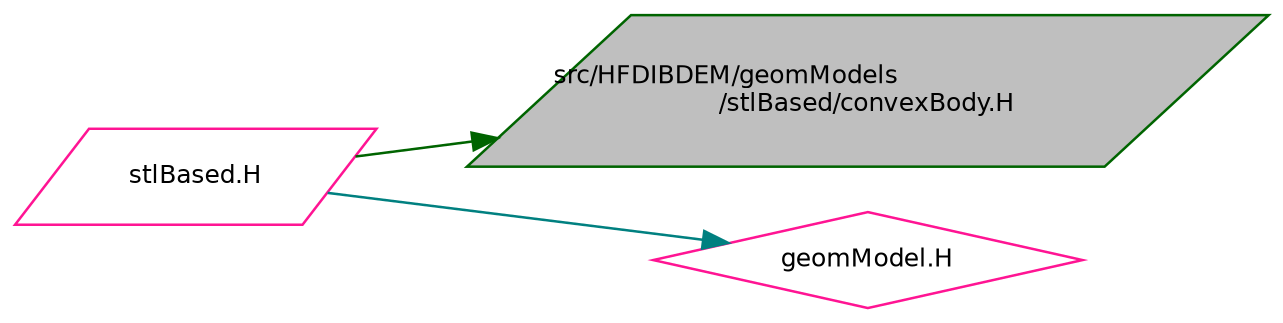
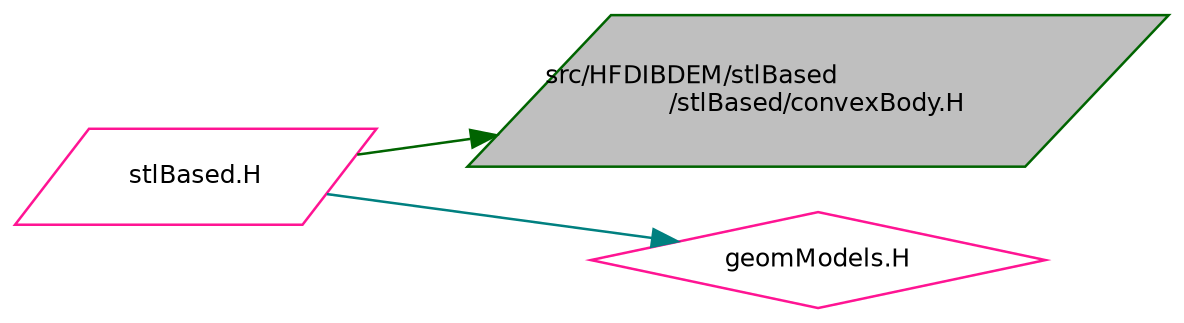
node "src/HFDIBDEM/geomModels /stlBased/convexBody.H": label "src/HFDIBDEM/geomModels /stlBased/convexBody.H" -> "src/HFDIBDEM/stlBased /stlBased/convexBody.H"
node "geomModel.H": label "geomModel.H" -> "geomModels.H"
